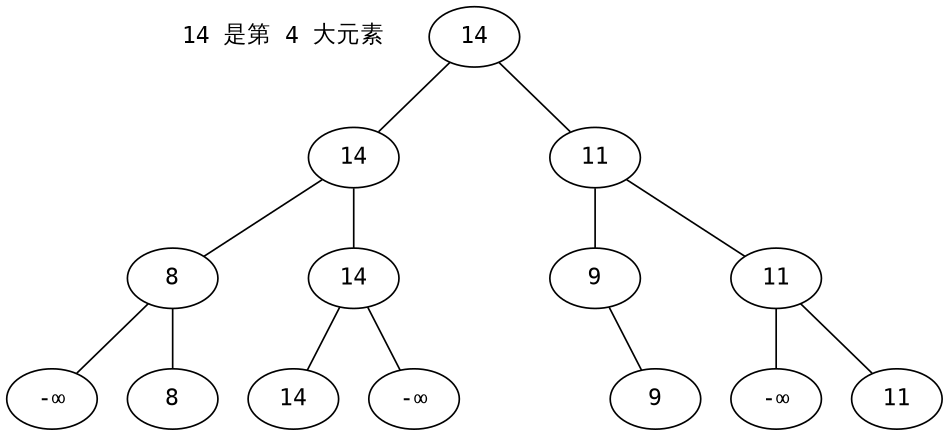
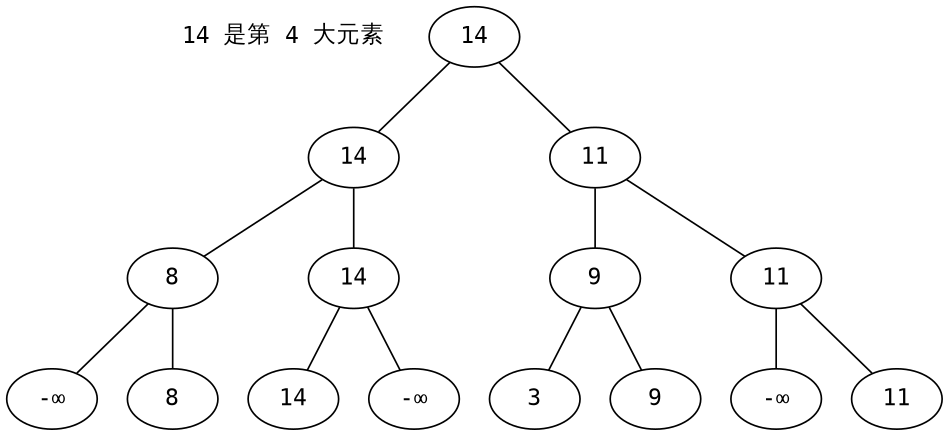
node "3": added
